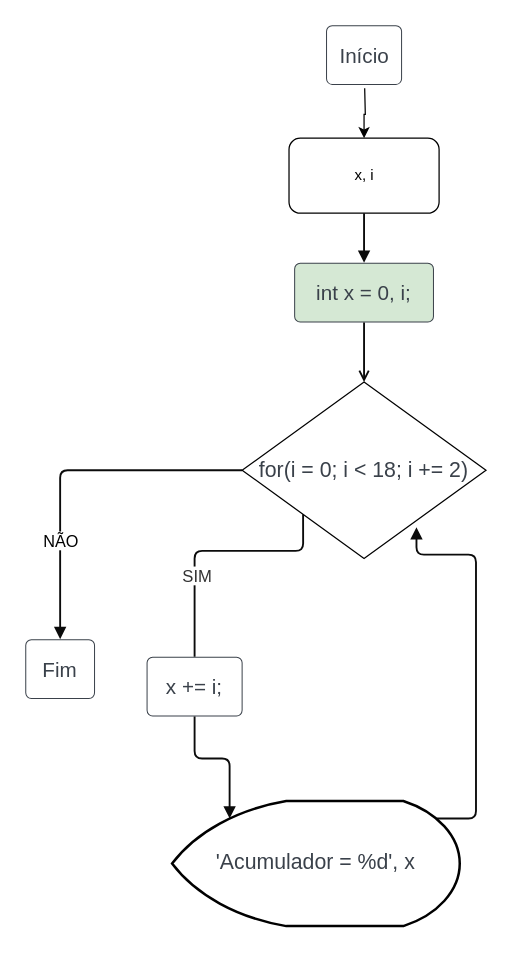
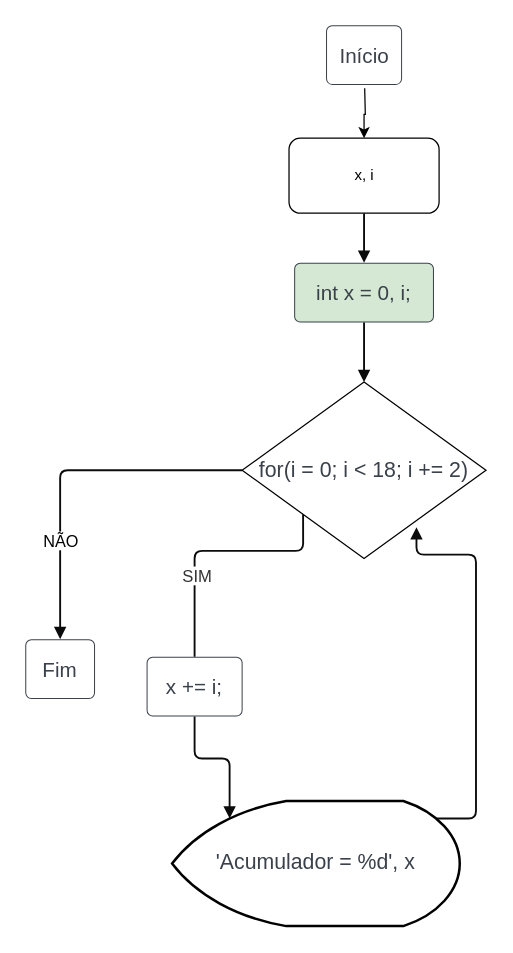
edge "int x = 0, i;" -> "for(i = 0; i < 18; i += 2)": arrowhead open -> block
